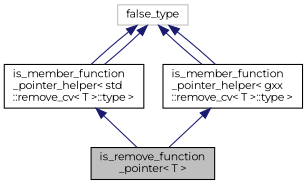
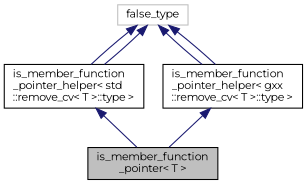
node "is_remove_function _pointer< T >": label "is_remove_function _pointer< T >" -> "is_member_function _pointer< T >"
